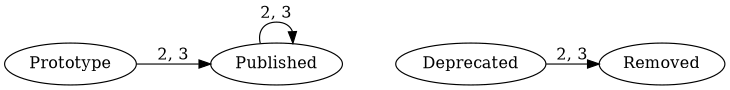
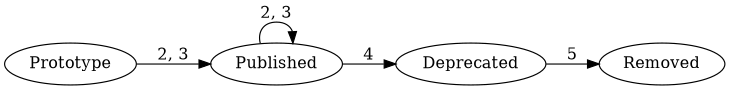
edge "Deprecated" -> "Removed": label "2, 3" -> "5"
edge "Published" -> "Deprecated": added, label "4"
